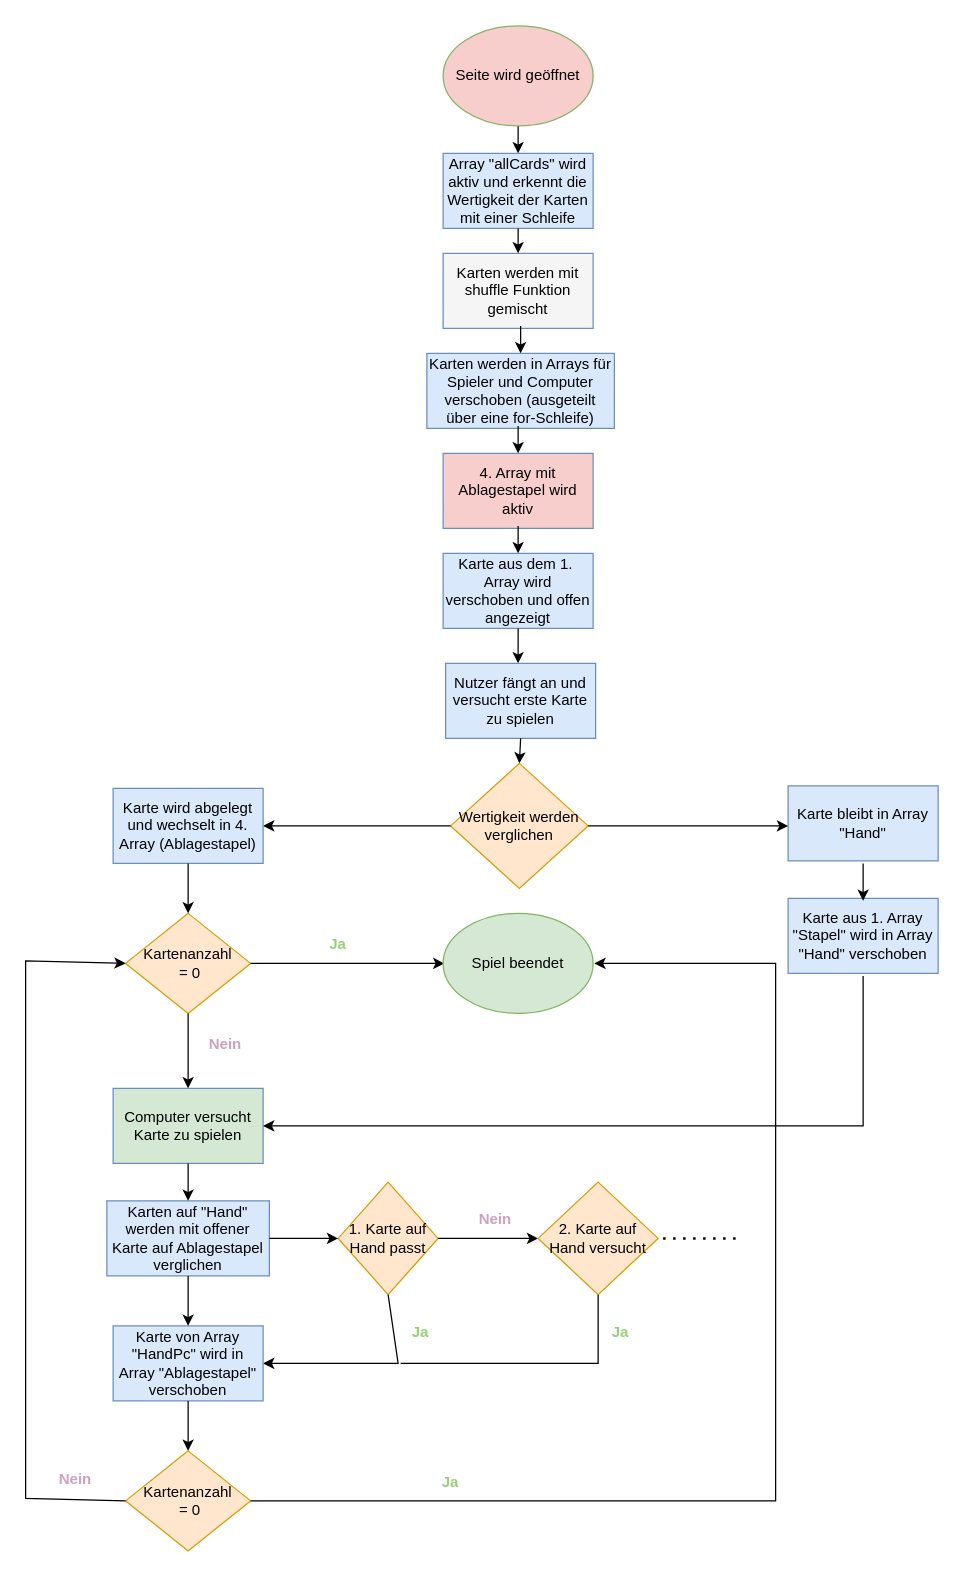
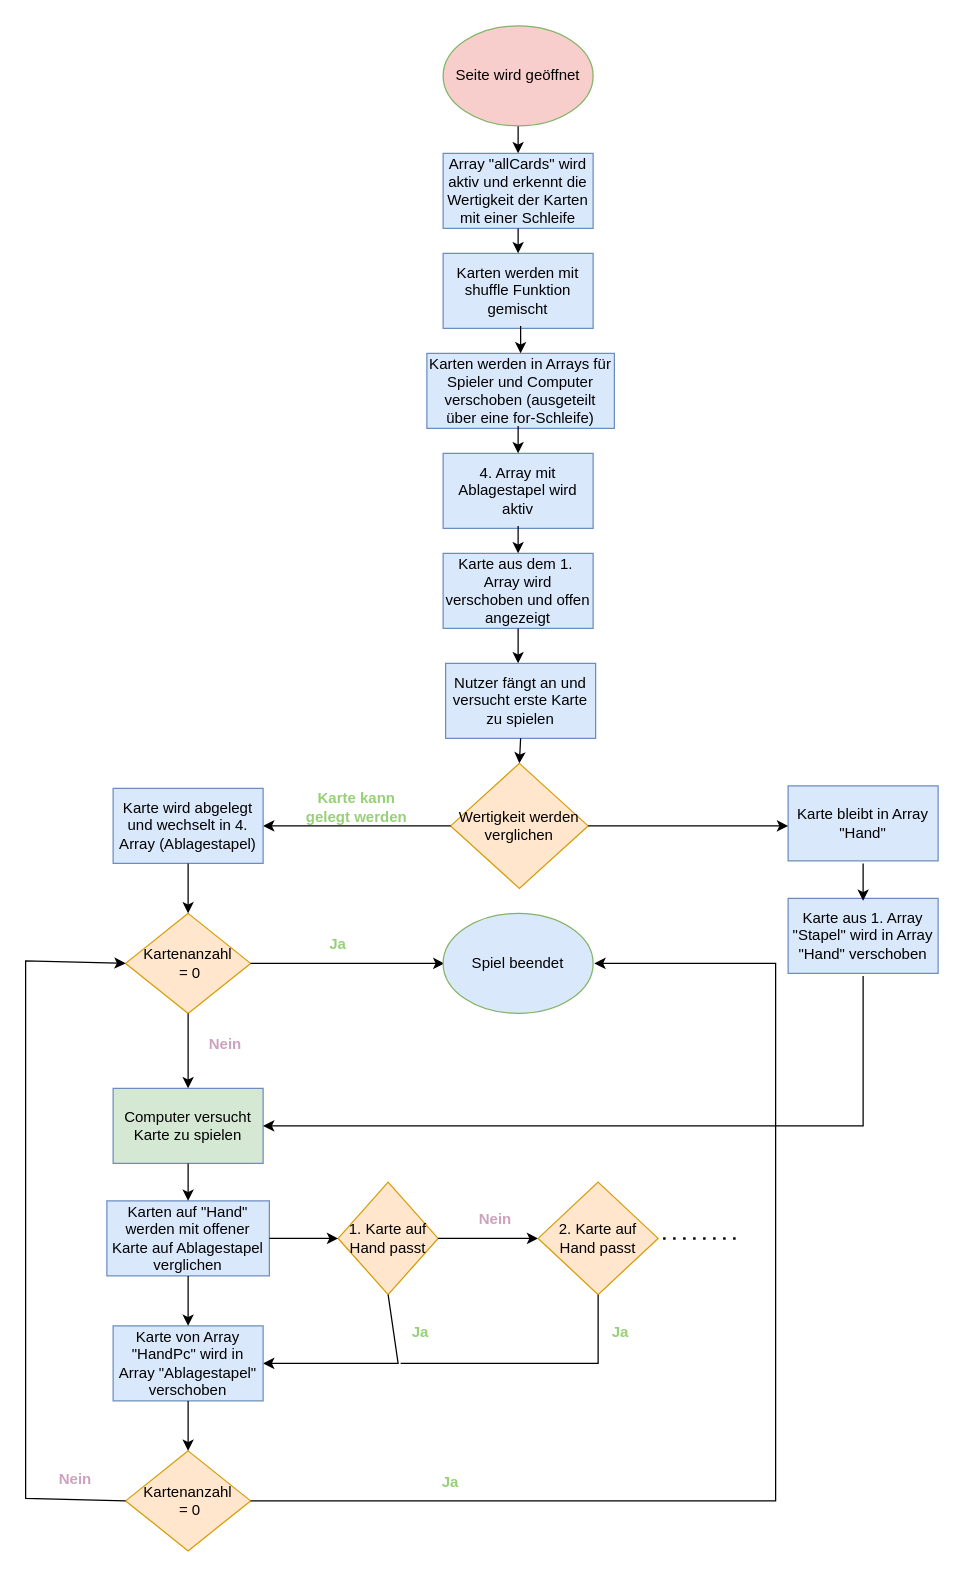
node "Karten werden mit shuffle Funktion gemischt": fillcolor #f5f5f5 -> #dae8fc
node "4. Array mit Ablagestapel wird aktiv": fillcolor #f8cecc -> #dae8fc
node "Karte kann gelegt werden": added
node "Spiel beendet": fillcolor #d5e8d4 -> #dae8fc
node "2. Karte auf Hand versucht": label "2. Karte auf Hand versucht" -> "2. Karte auf Hand passt"
